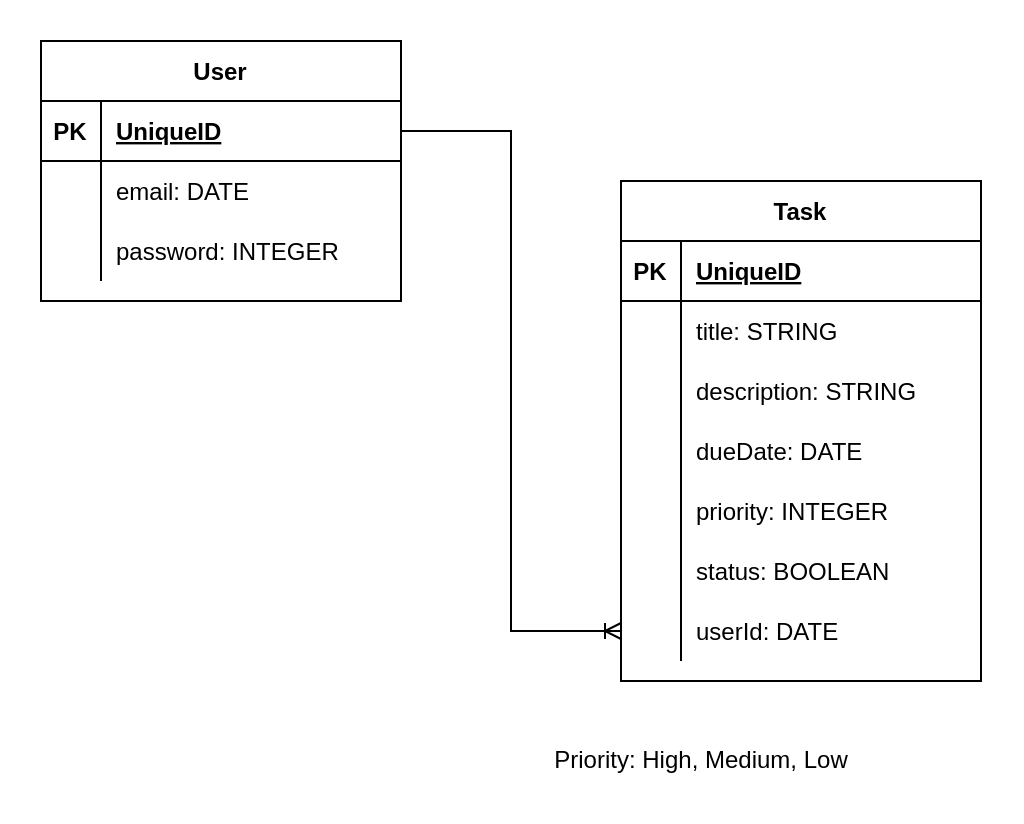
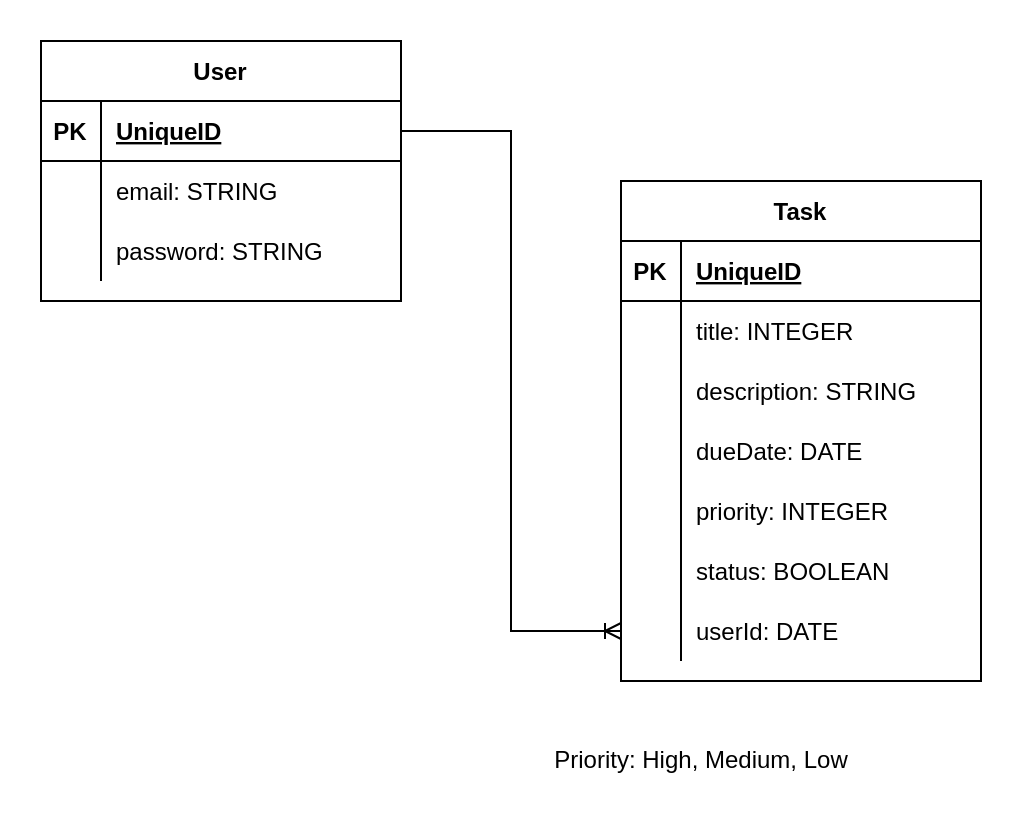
node "email: DATE": label "email: DATE" -> "email: STRING"
node "password: INTEGER": label "password: INTEGER" -> "password: STRING"
node "title: STRING": label "title: STRING" -> "title: INTEGER"
